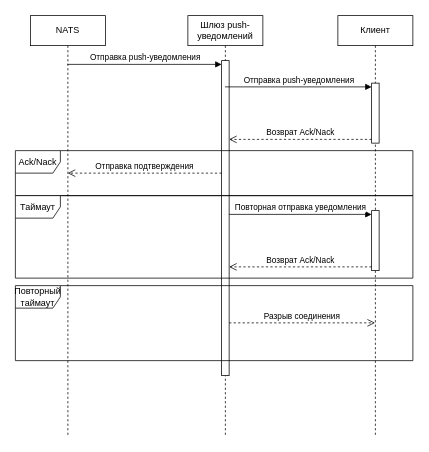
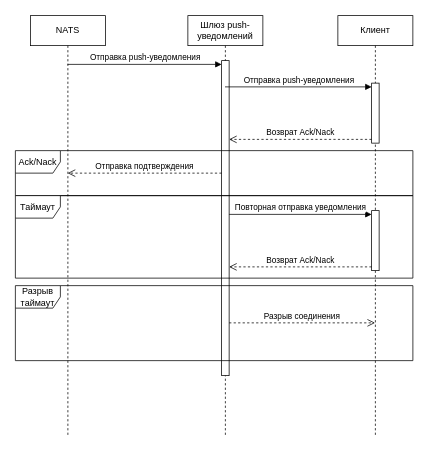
node "Повторный таймаут": label "Повторный таймаут" -> "Разрыв таймаут"
